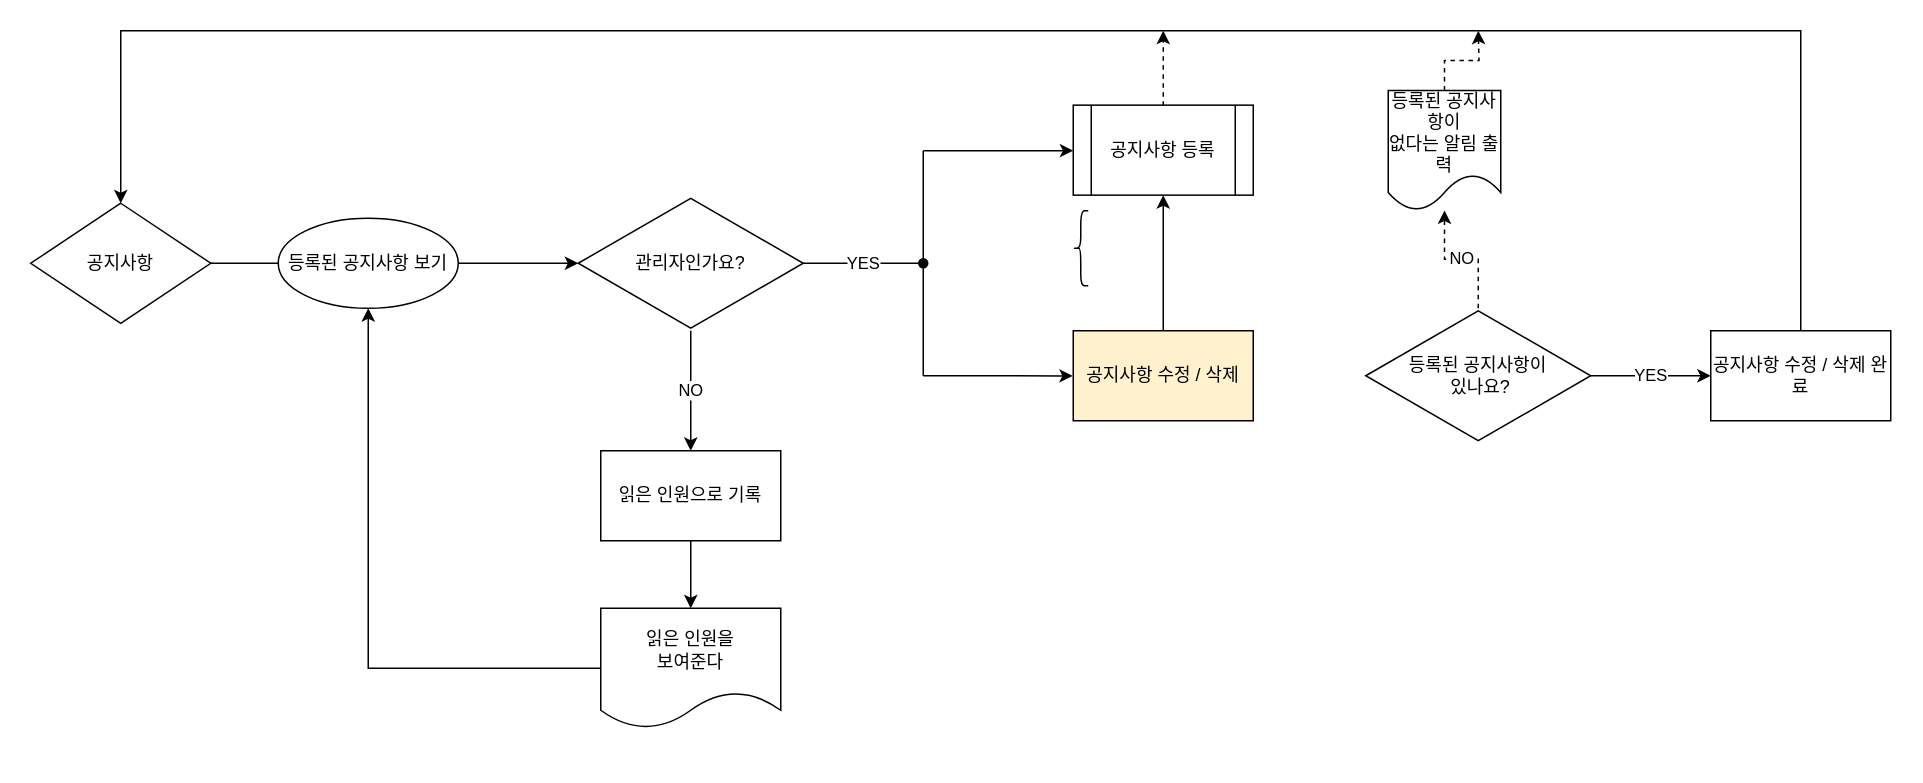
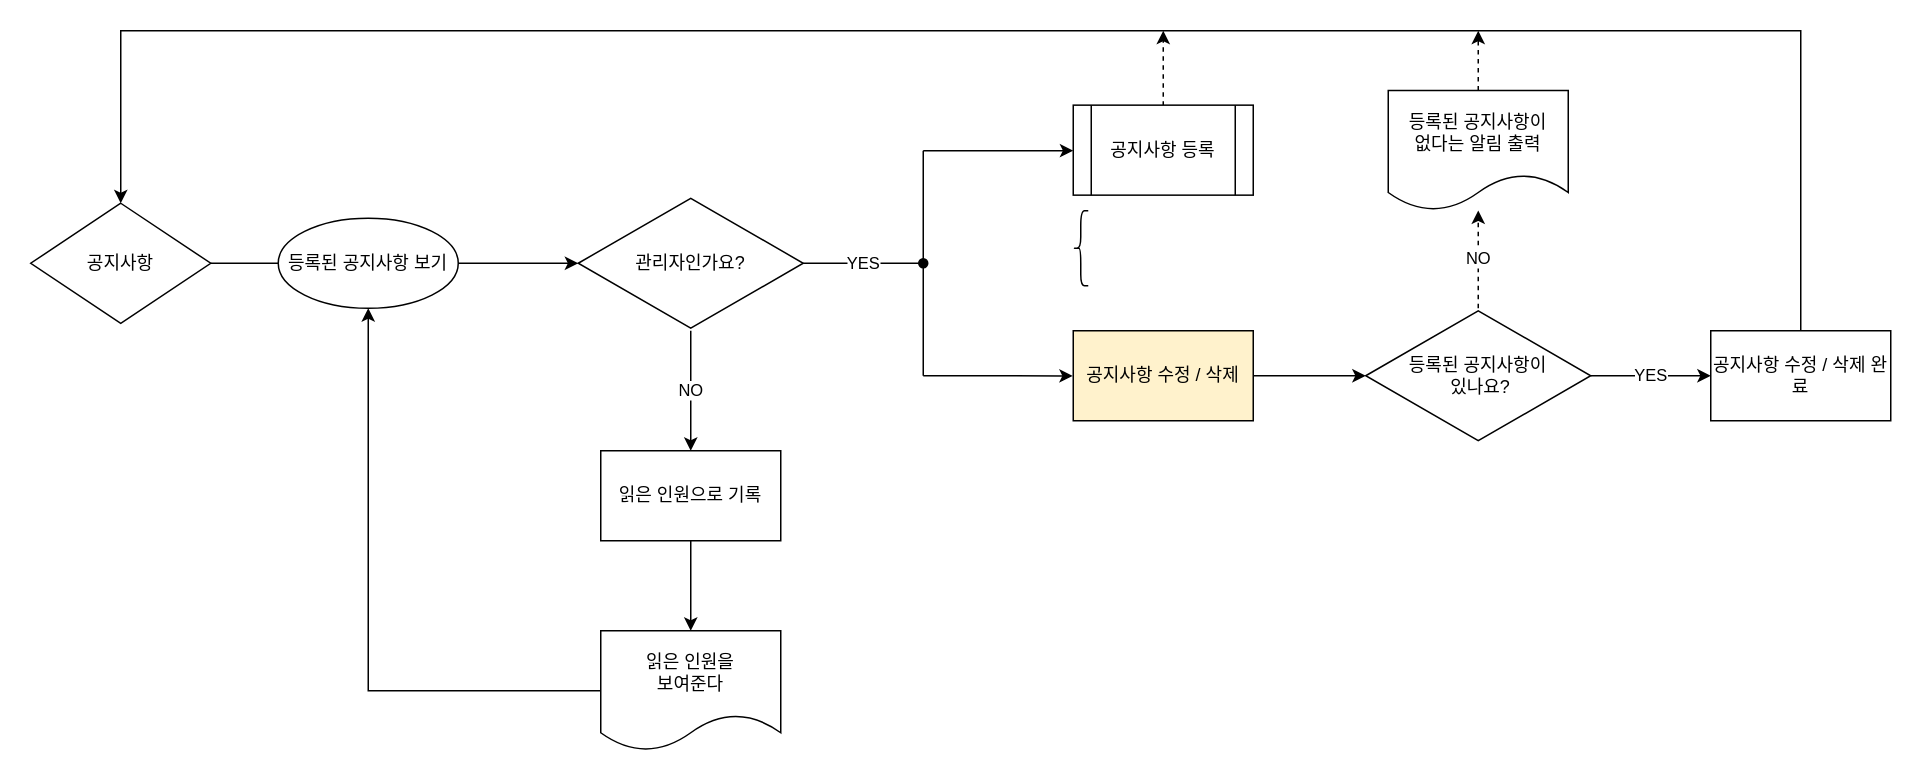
node "등록된 공지사항이 없다는 알림 출력": size 113x120 -> 180x120
edge "공지사항 수정 / 삭제" -> "공지사항 등록": now "공지사항 수정 / 삭제" -> "등록된 공지사항이 있나요?"
node "읽은 인원을 보여준다": moved (691, 668) -> (691, 691)
